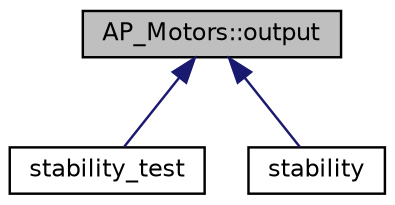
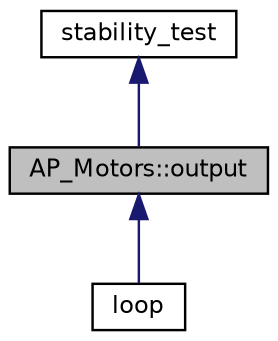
edge "stability_test" -> "AP_Motors::output": reversed
node "stability": label "stability" -> "loop"
